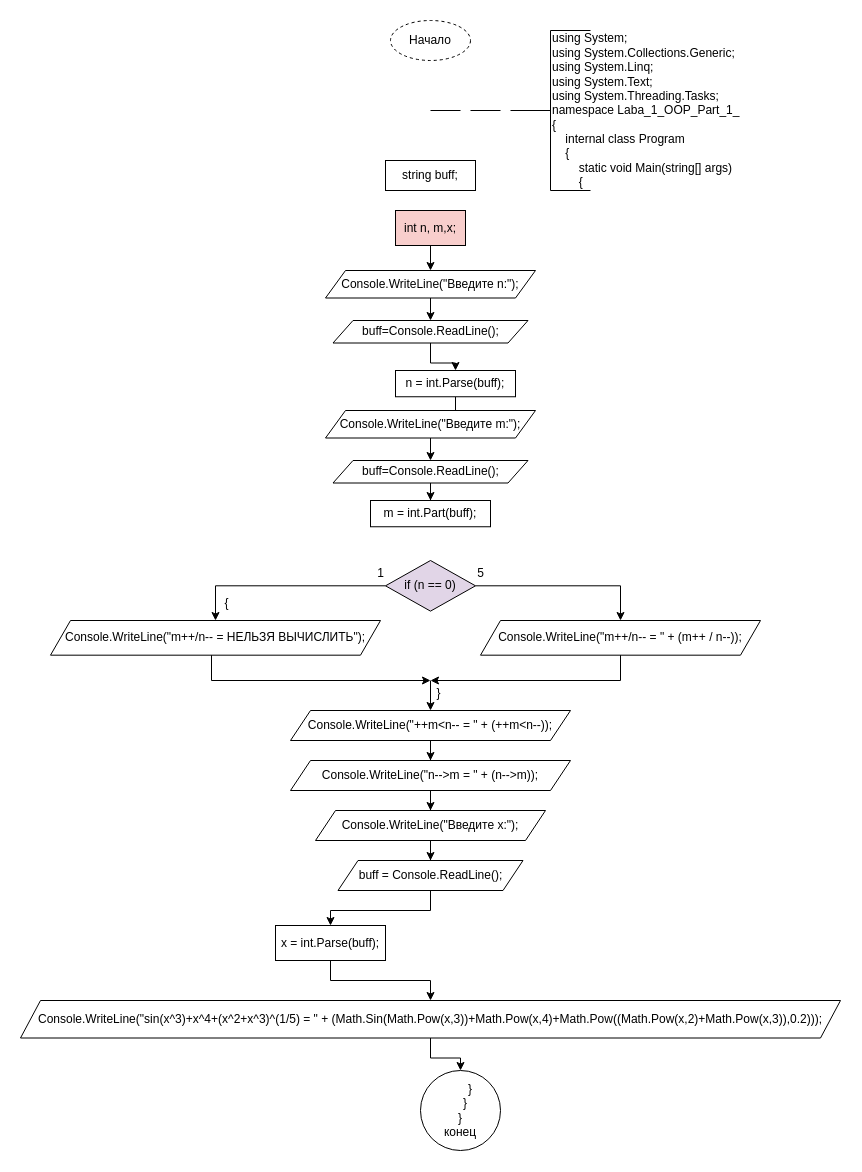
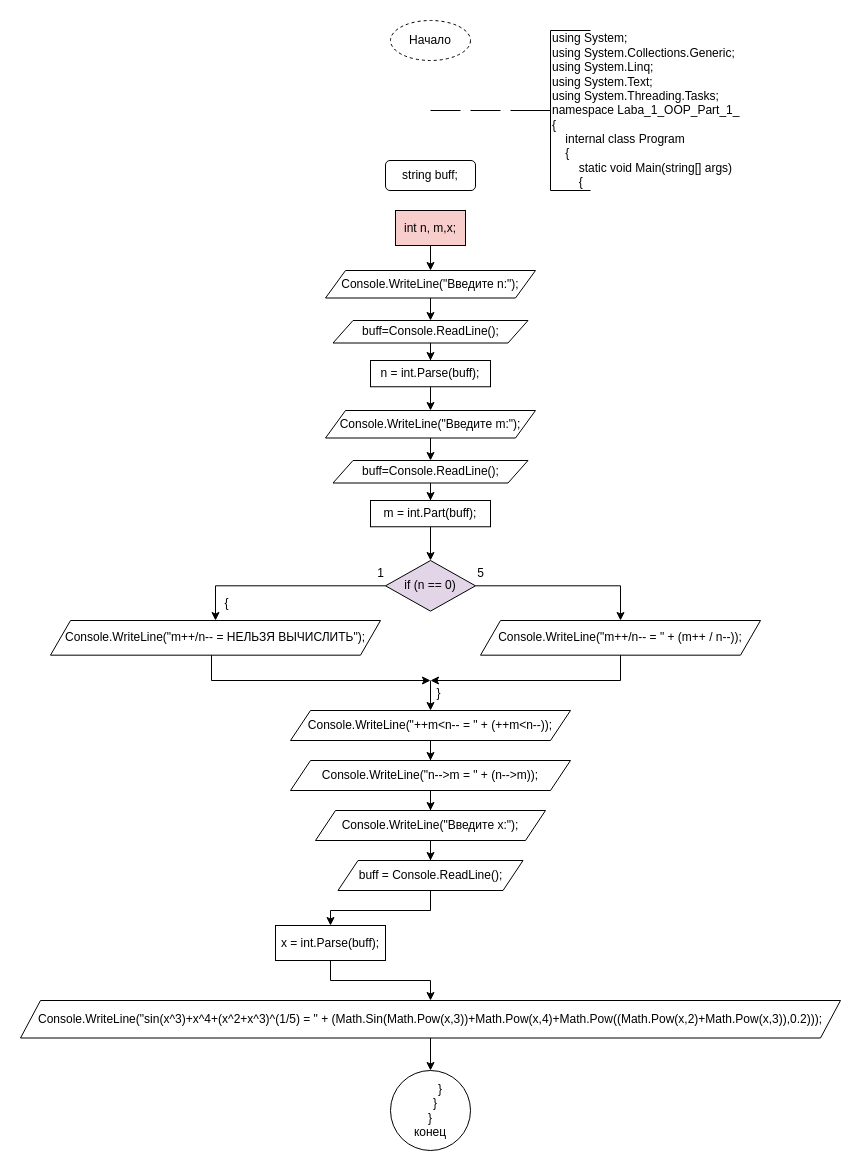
node "string buff;": shape rectangle -> rounded rectangle
node "n = int.Parse(buff);": moved (456, 384) -> (431, 374)
edge "m = int.Part(buff);" -> "if (n == 0)": added
node "} } } конец": moved (461, 1111) -> (431, 1111)
